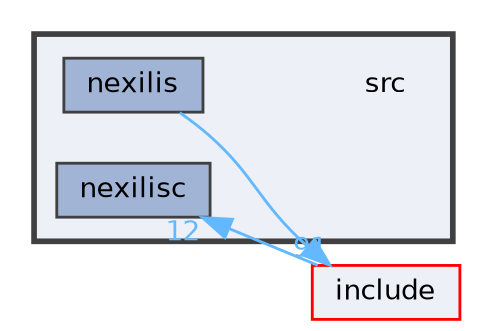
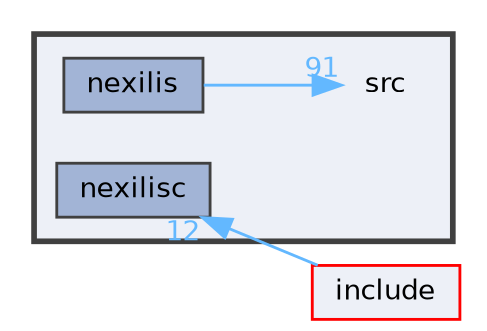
edge "nexilis" -> "include": now "nexilis" -> "src"
